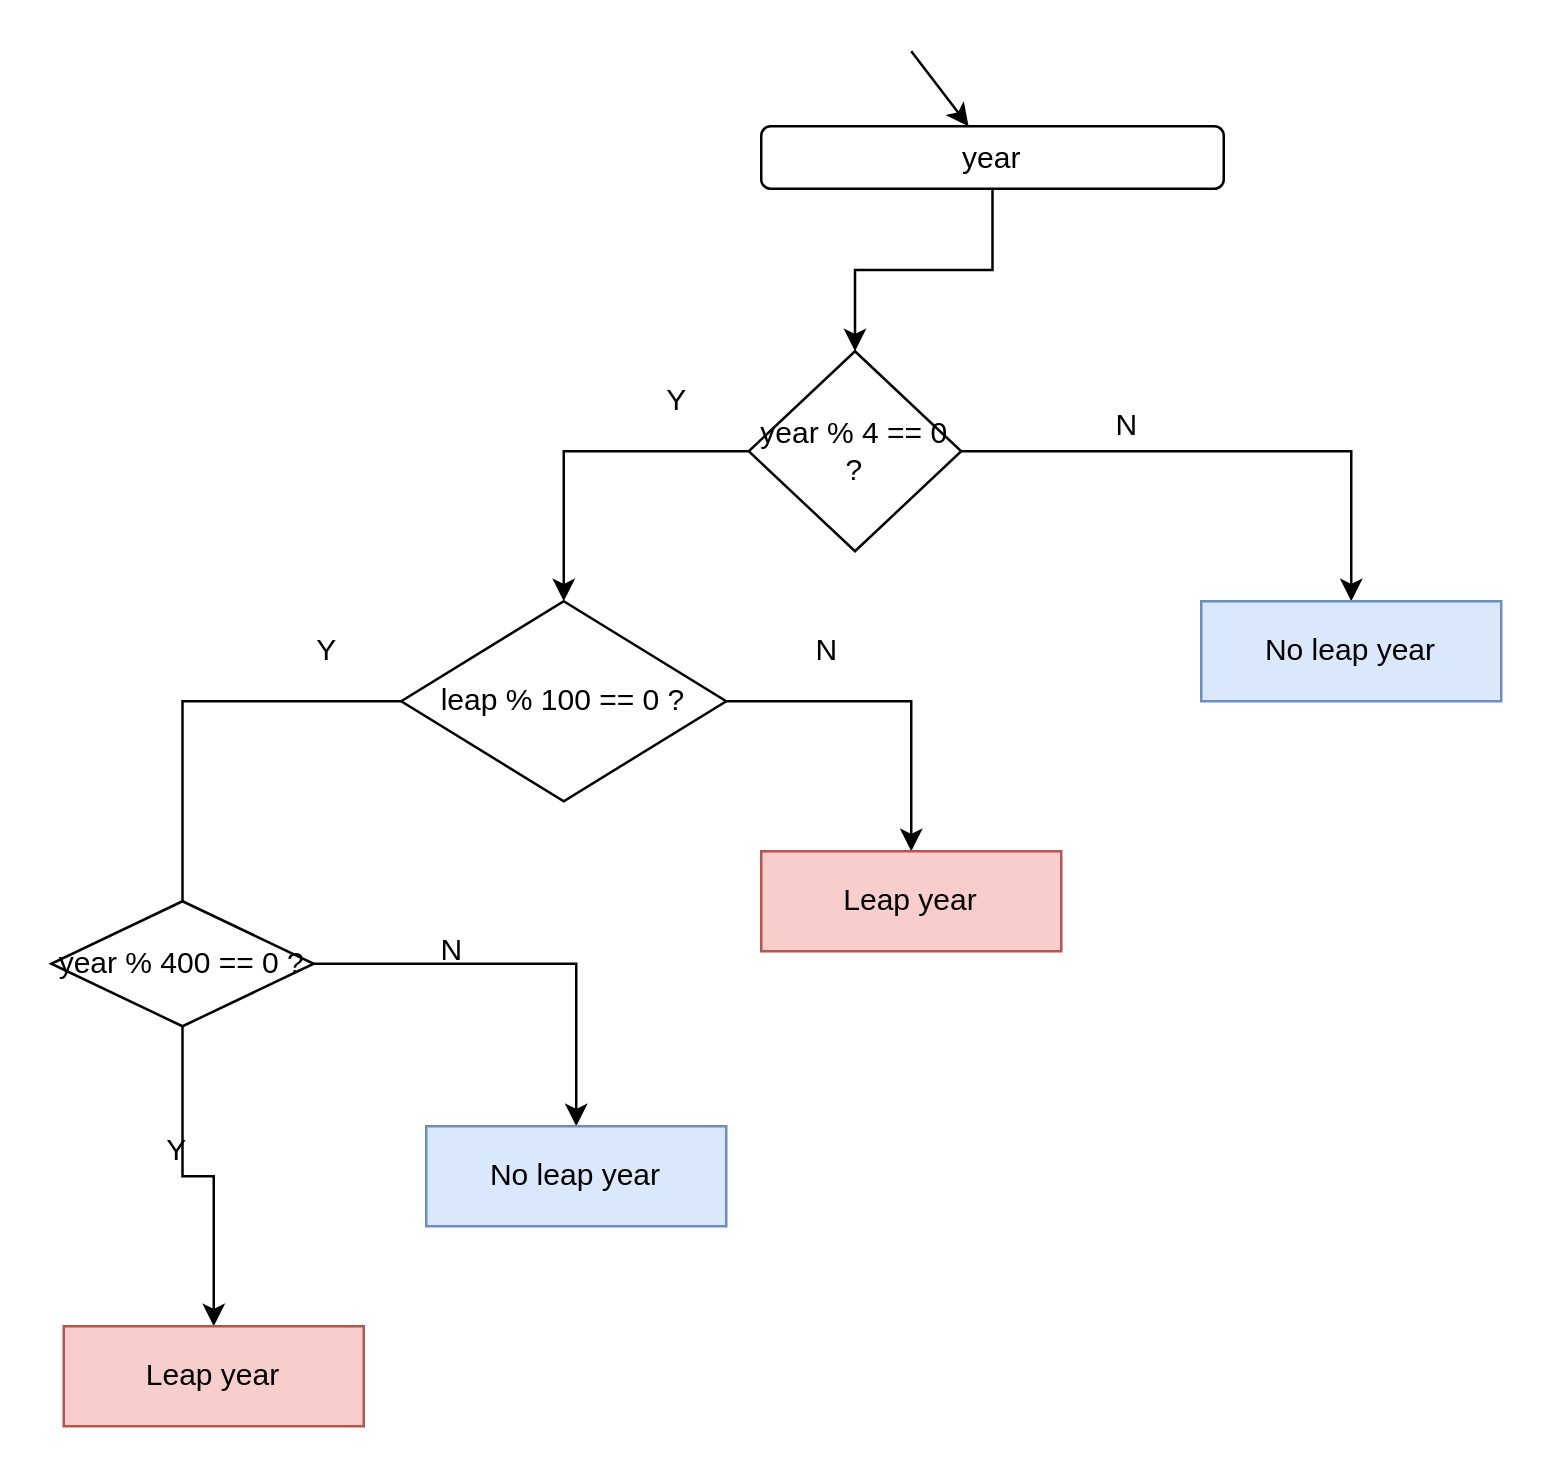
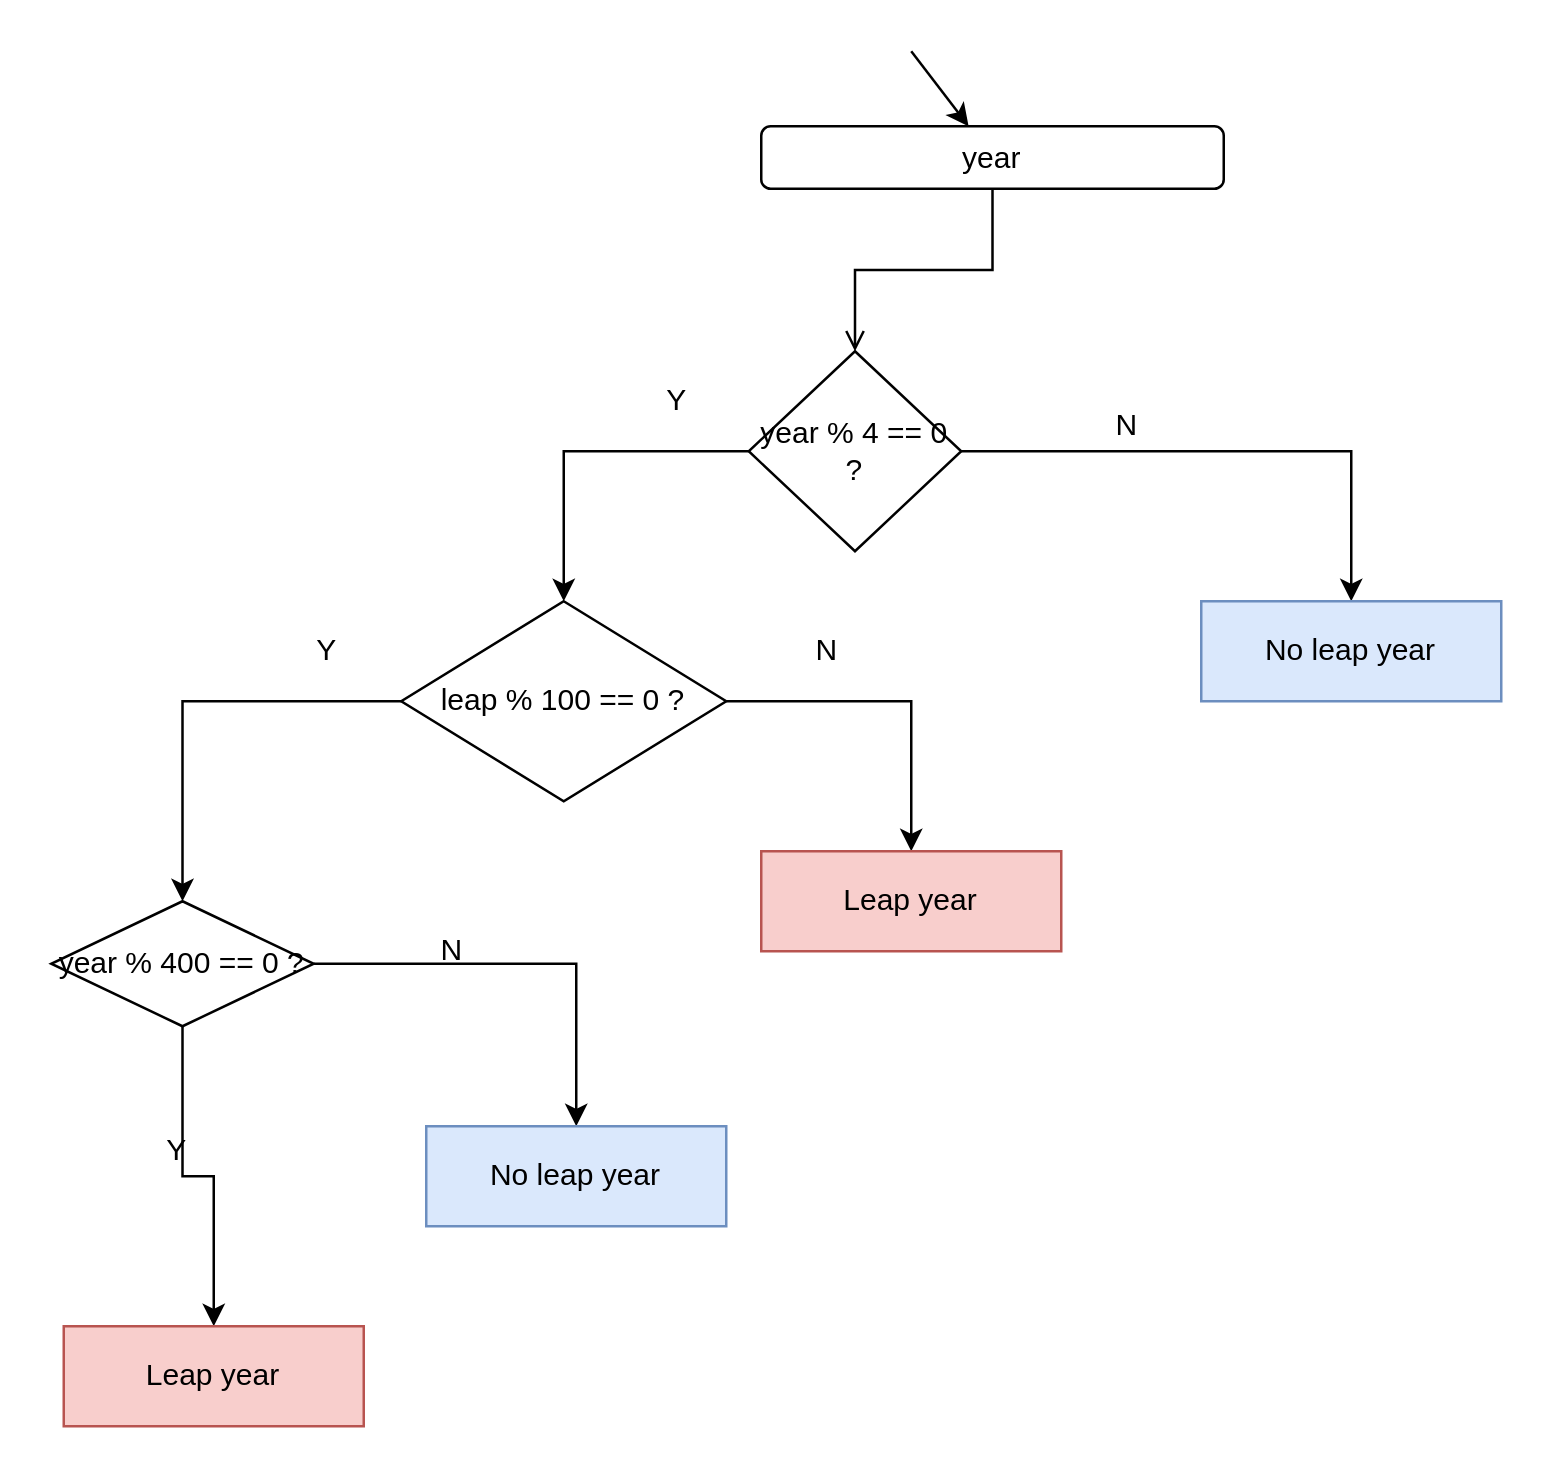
edge "year" -> "year % 4 == 0 ?": arrowhead classic -> open
edge "leap % 100 == 0 ?" -- "year % 400 == 0 ?": arrowhead none -> classic
